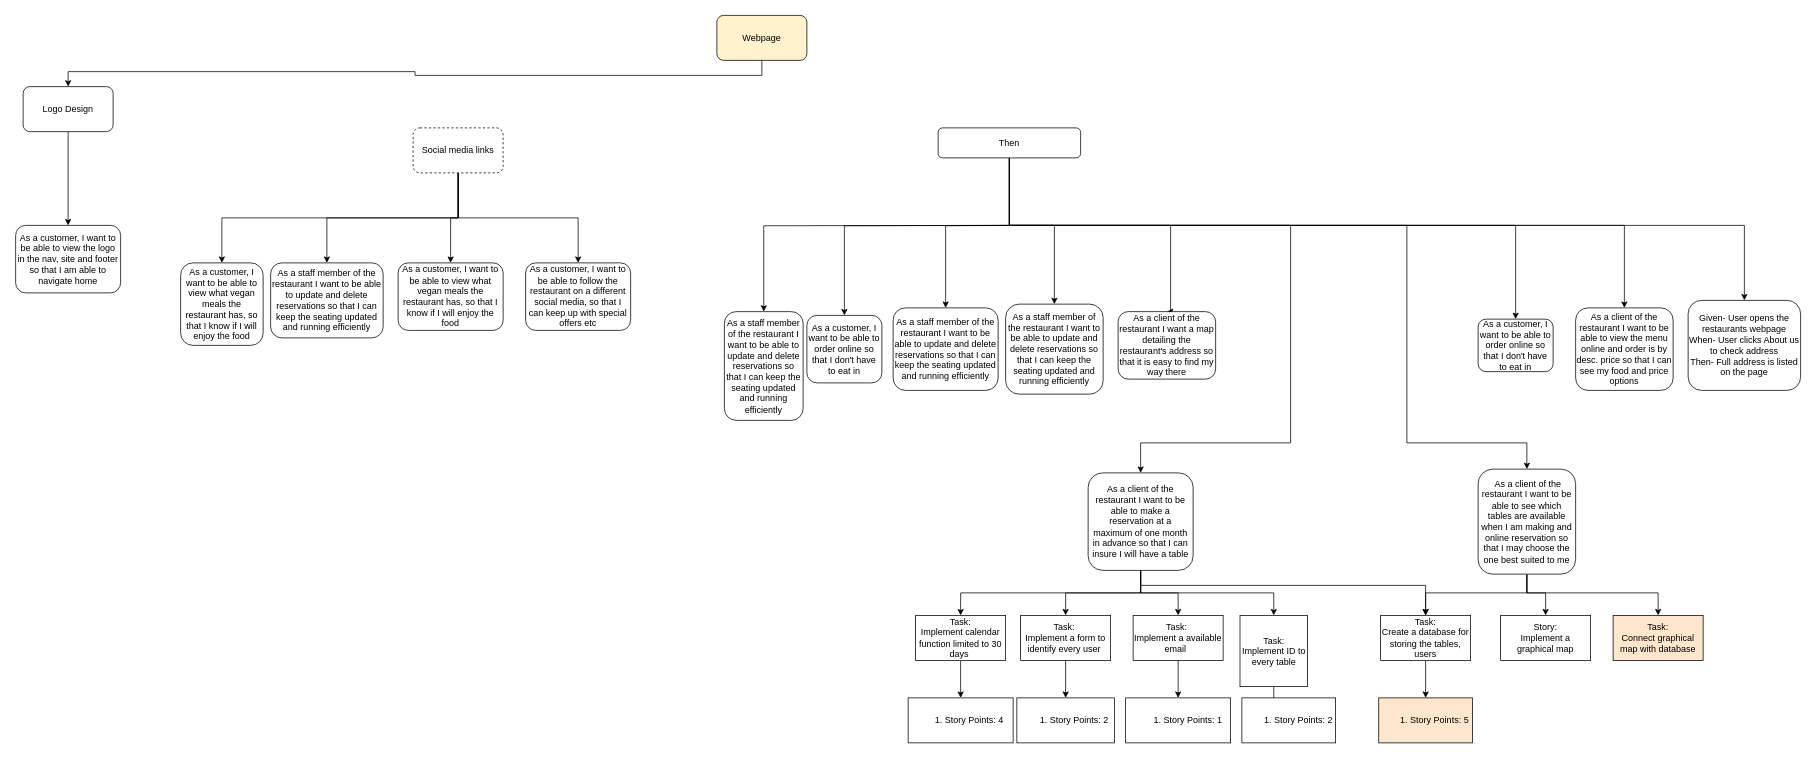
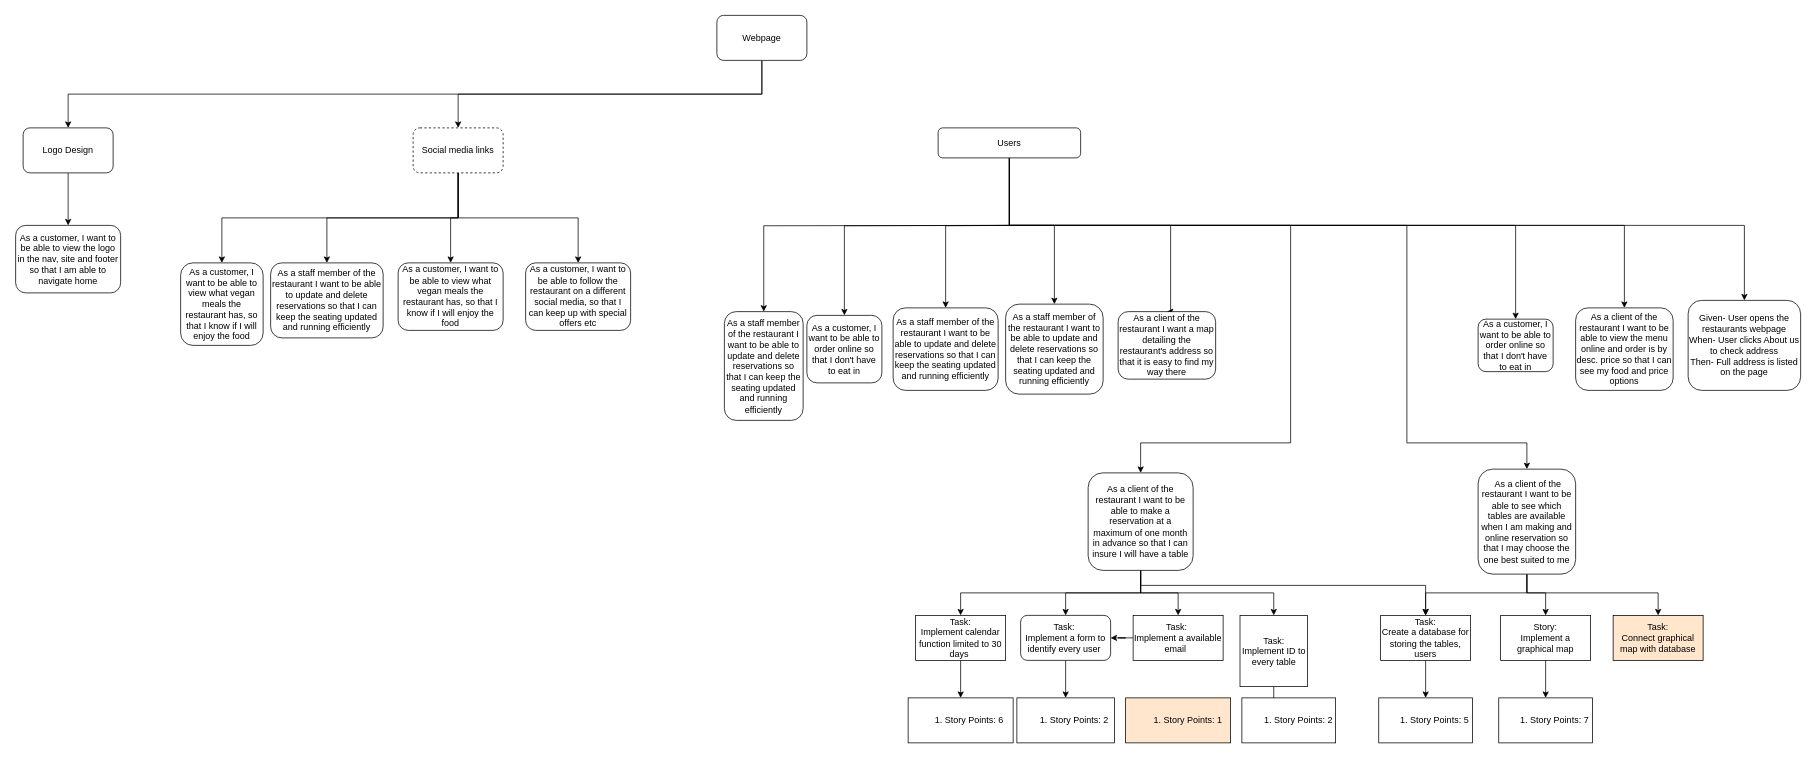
node "Webpage": fillcolor #fff2cc -> #ffffff
node "Logo Design": moved (68, 109) -> (68, 150)
edge "Webpage" -> "Social media links": added
node "Then": label "Then" -> "Users"
node "Task: Implement a form to identify every user": shape rectangle -> rounded rectangle
edge "Story: Implement a graphical map" -> "Story Points: 7": added
edge "Task: Implement a available email" -> "Story Points: 1": now "Task: Implement a available email" -> "Task: Implement a form to identify every user"
node "Story Points: 4": label "Story Points: 4" -> "Story Points: 6"
node "Story Points: 1": fillcolor #ffffff -> #ffe6cc
node "Story Points: 5": fillcolor #ffe6cc -> #ffffff
node "Story Points: 7": added
